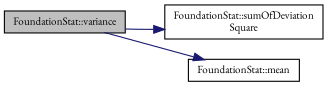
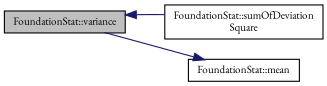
edge "FoundationStat::variance" -> "FoundationStat::sumOfDeviation Square": reversed
